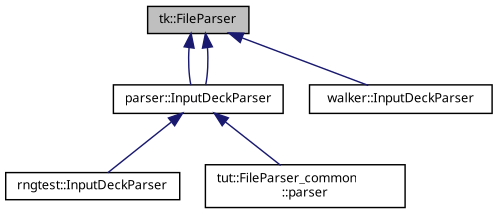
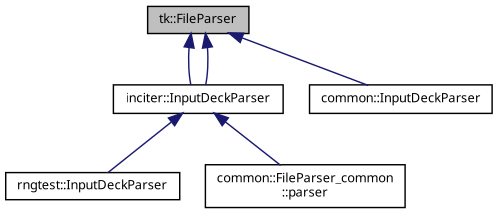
node "parser::InputDeckParser": label "parser::InputDeckParser" -> "inciter::InputDeckParser"
node "walker::InputDeckParser": label "walker::InputDeckParser" -> "common::InputDeckParser"
node "tut::FileParser_common ::parser": label "tut::FileParser_common ::parser" -> "common::FileParser_common ::parser"
